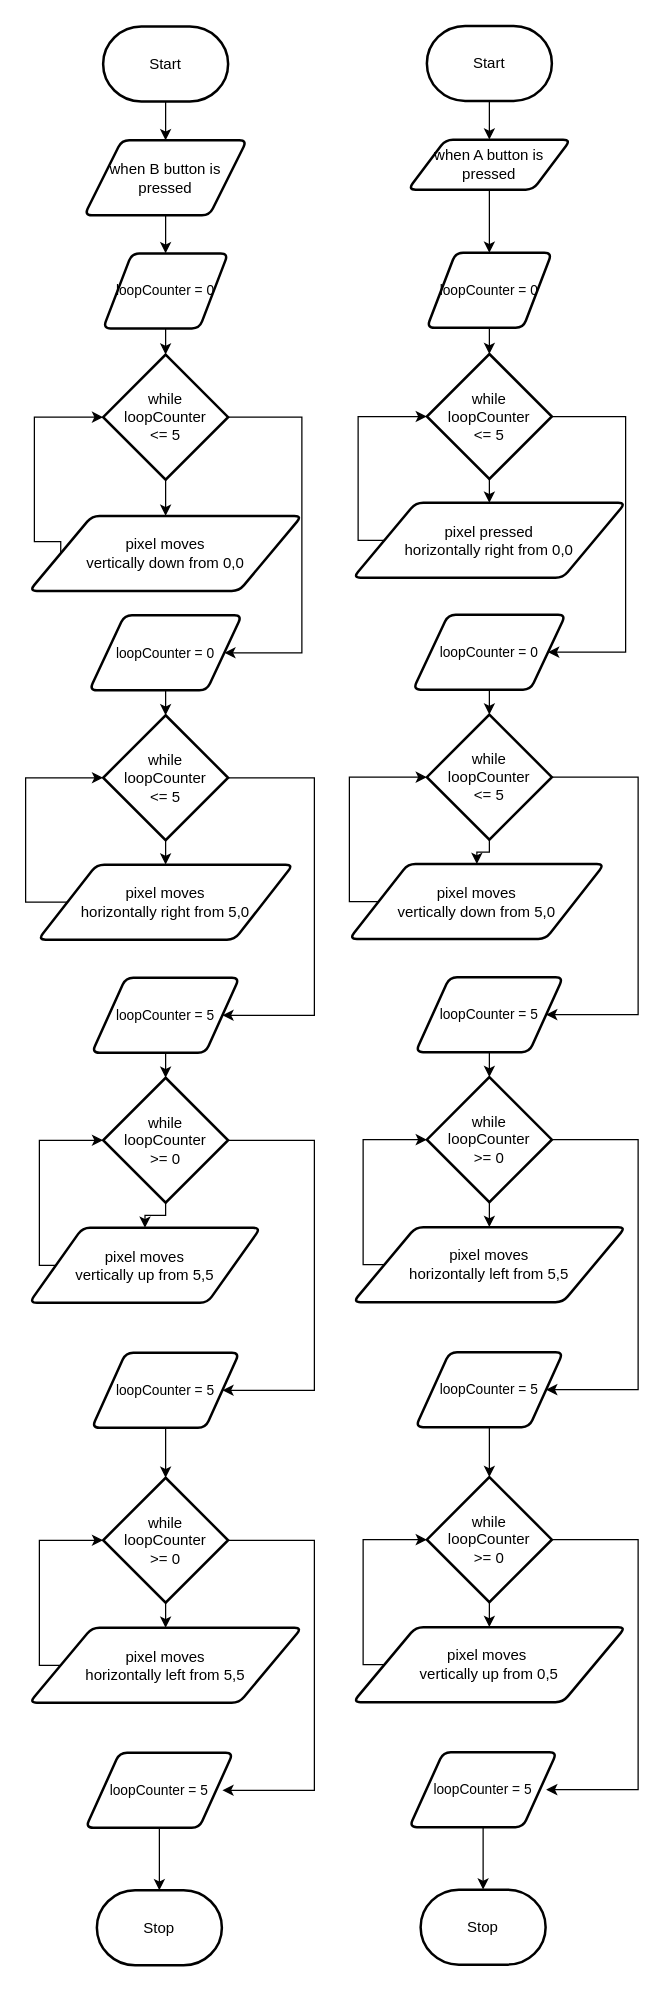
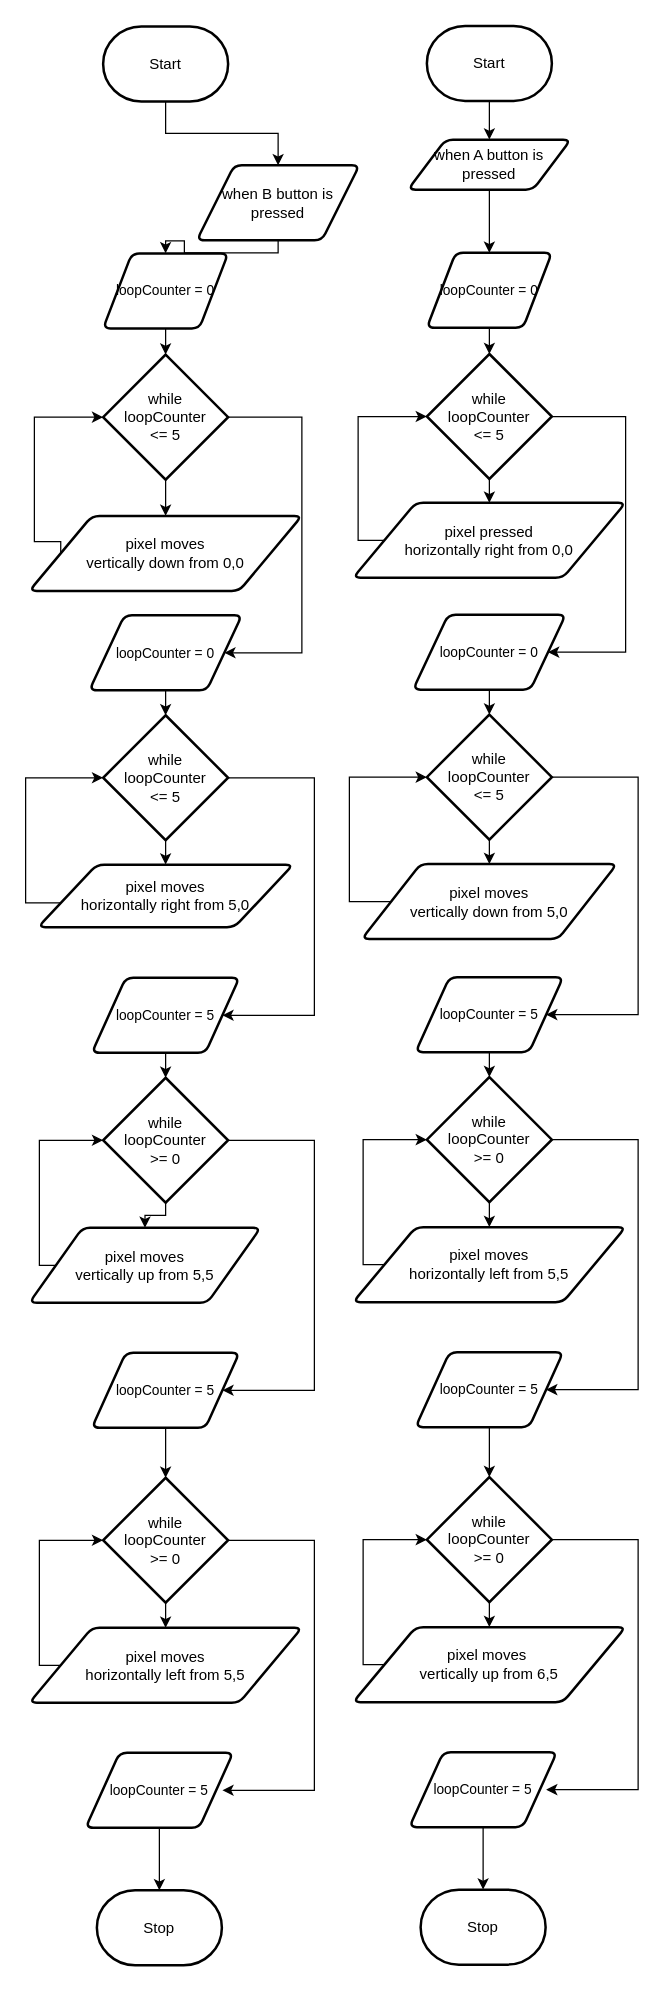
node "when B button is pressed": moved (166, 178) -> (278, 203)
node "pixel moves vertically down from 5,0": moved (477, 901) -> (489, 901)
node "pixel moves horizontally right from 5,0": size 255x75 -> 255x63
node "pixel moves vertically up from 0,5": label "pixel moves vertically up from 0,5" -> "pixel moves vertically up from 6,5"
